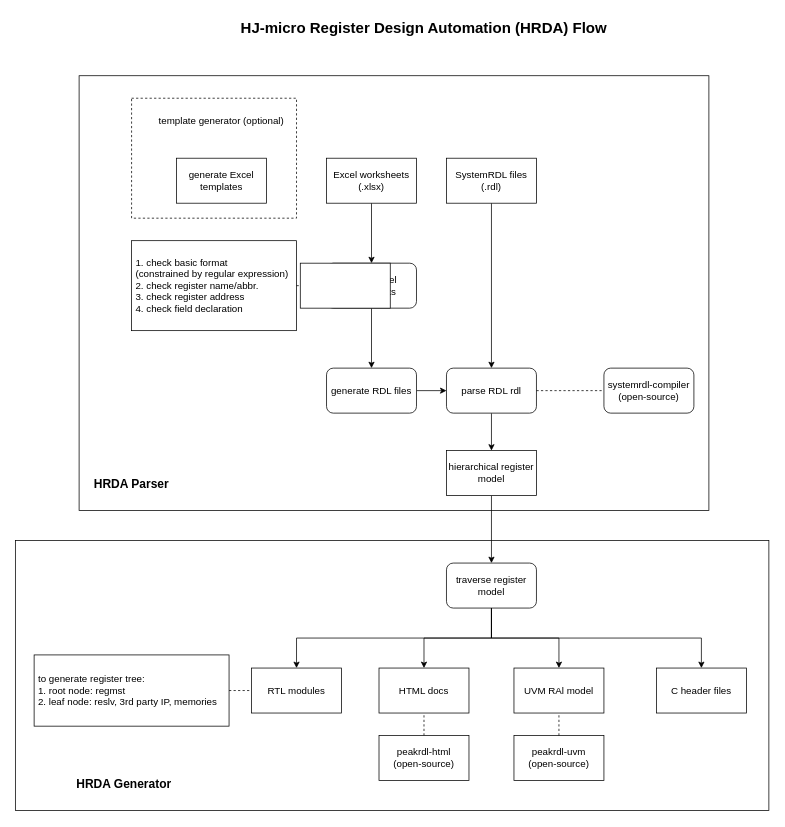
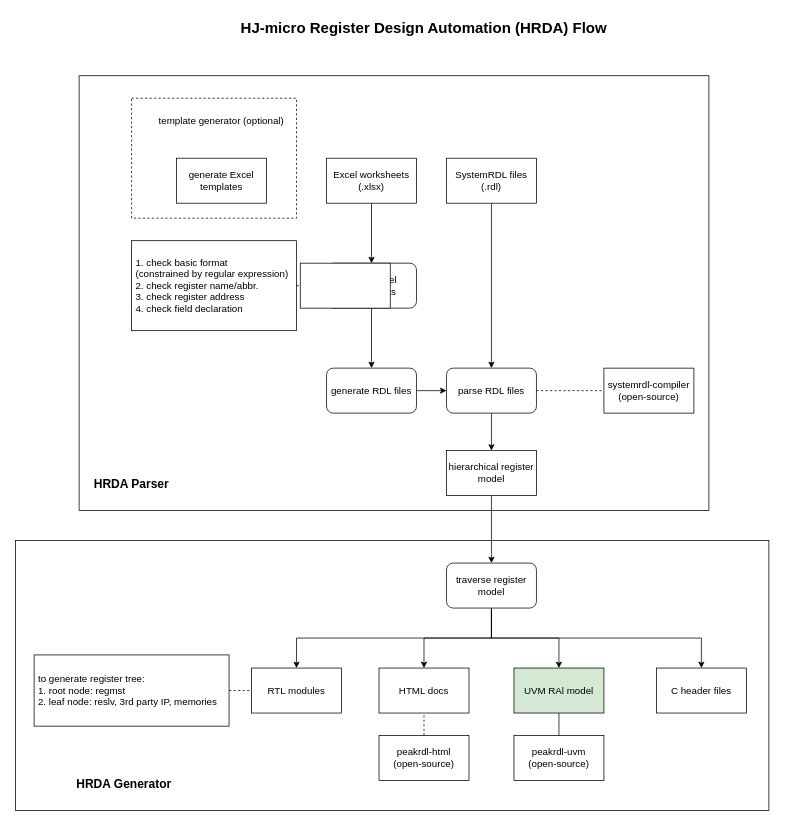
node "parse RDL rdl": label "parse RDL rdl" -> "parse RDL files"
node "systemrdl-compiler (open-source)": shape rounded rectangle -> rectangle
node "UVM RAl model": fillcolor #ffffff -> #d5e8d4
edge "UVM RAl model" -- "peakrdl-uvm (open-source)": style dashed -> solid
